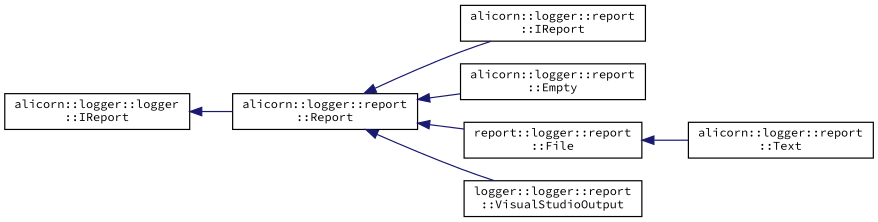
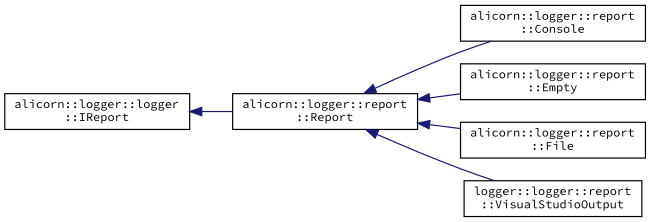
node "alicorn::logger::report ::IReport": label "alicorn::logger::report ::IReport" -> "alicorn::logger::report ::Console"
node "report::logger::report ::File": label "report::logger::report ::File" -> "alicorn::logger::report ::File"
node "alicorn::logger::report ::Text": removed
